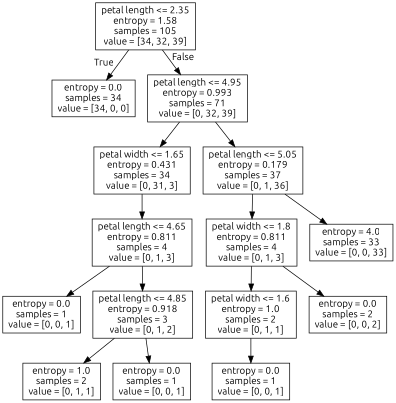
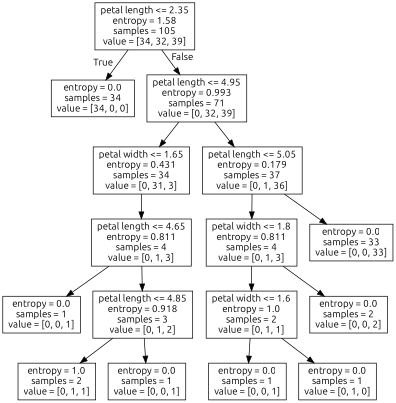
node "entropy = 4.0 samples = 33 value = [0, 0, 33]": label "entropy = 4.0 samples = 33 value = [0, 0, 33]" -> "entropy = 0.0 samples = 33 value = [0, 0, 33]"
node "entropy = 0.0 samples = 1 value = [0, 1, 0]": added
